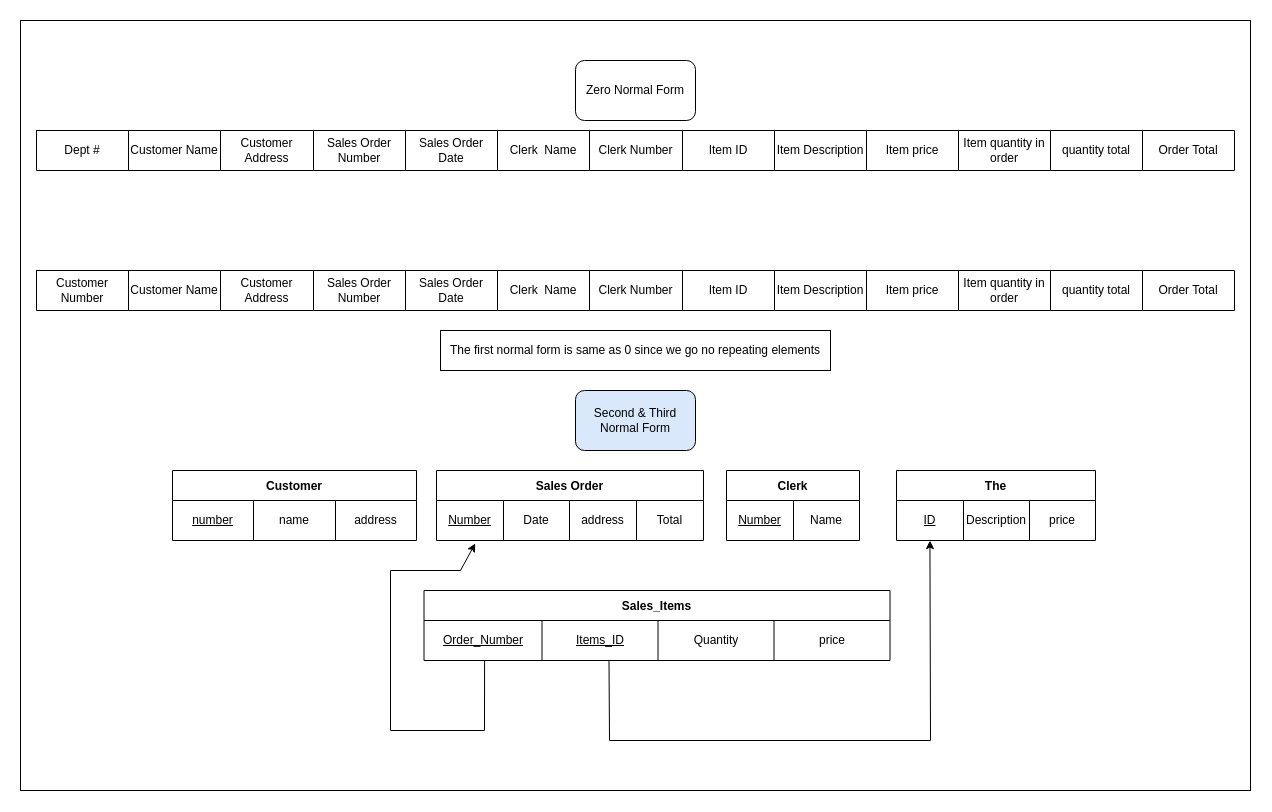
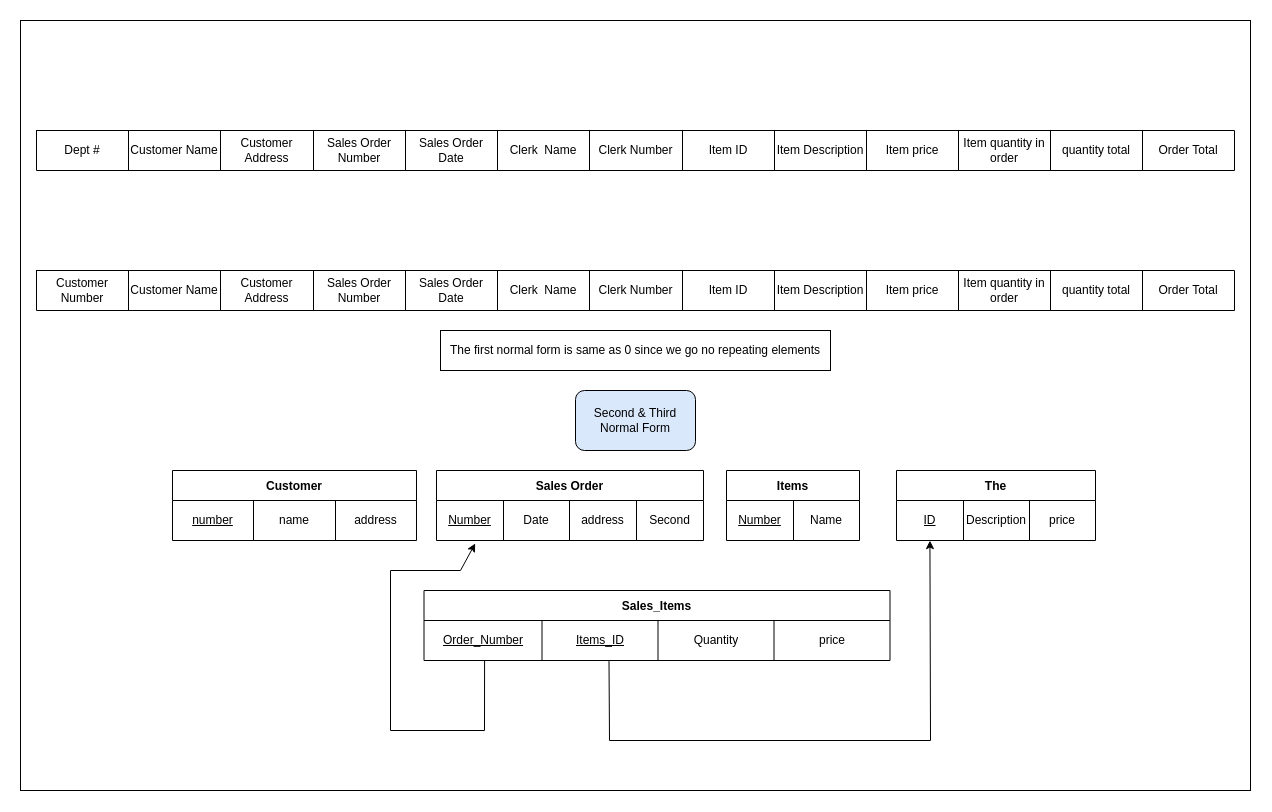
node "Zero Normal Form": removed
node "Clerk": label "Clerk" -> "Items"
node "Total": label "Total" -> "Second"
